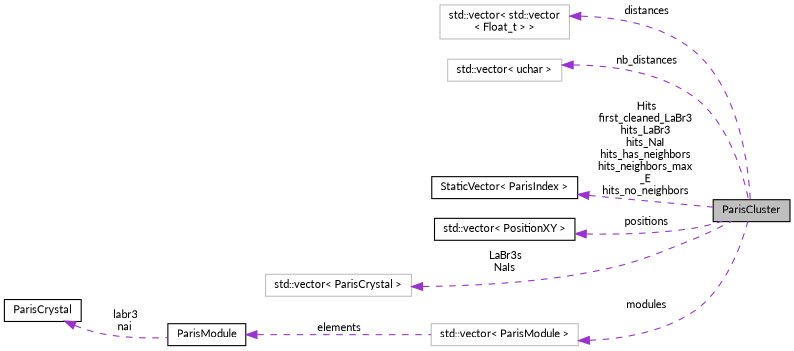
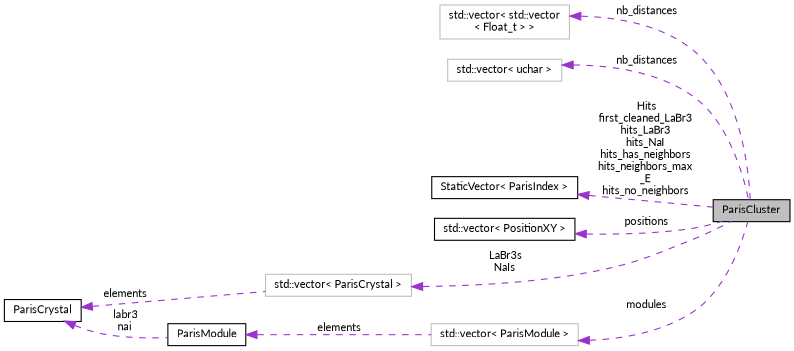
edge "ParisCluster" -> "std::vector< std::vector < Float_t > >": label " distances" -> " nb_distances"
edge "std::vector< ParisCrystal >" -> "ParisCrystal": added, label "elements"
